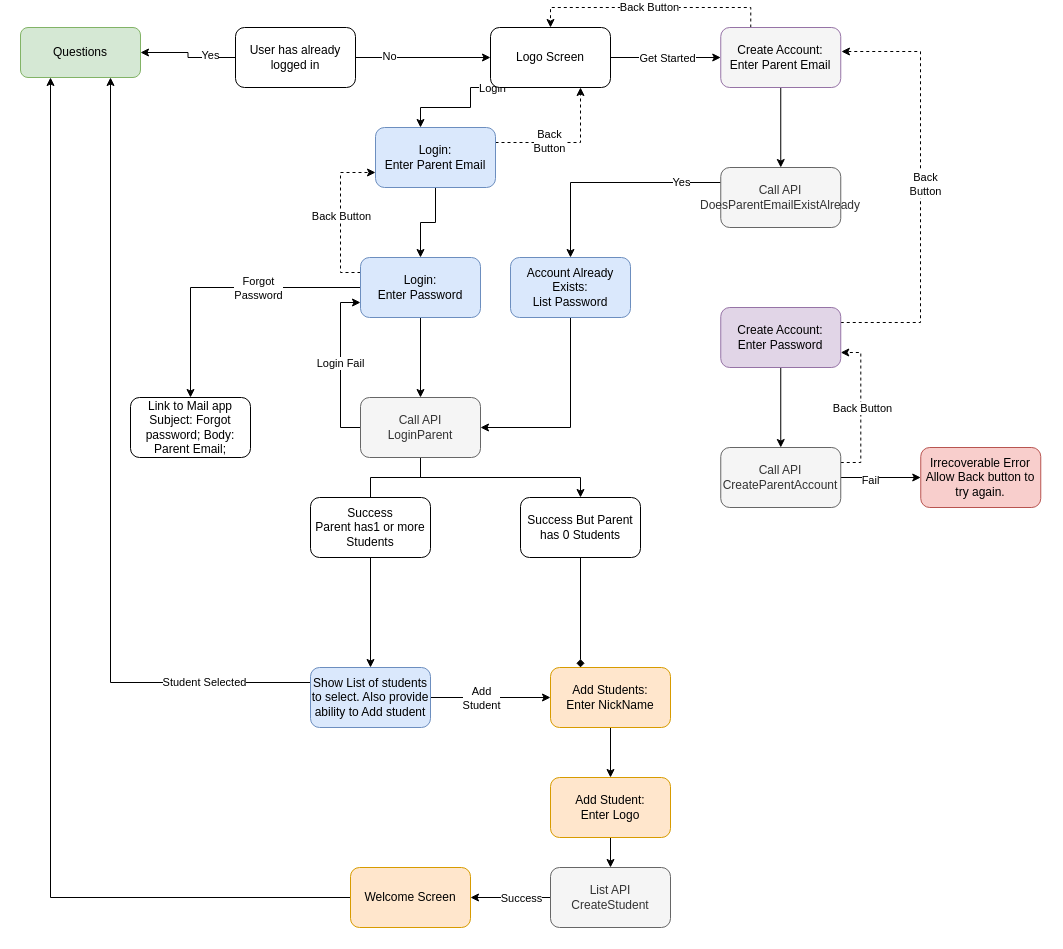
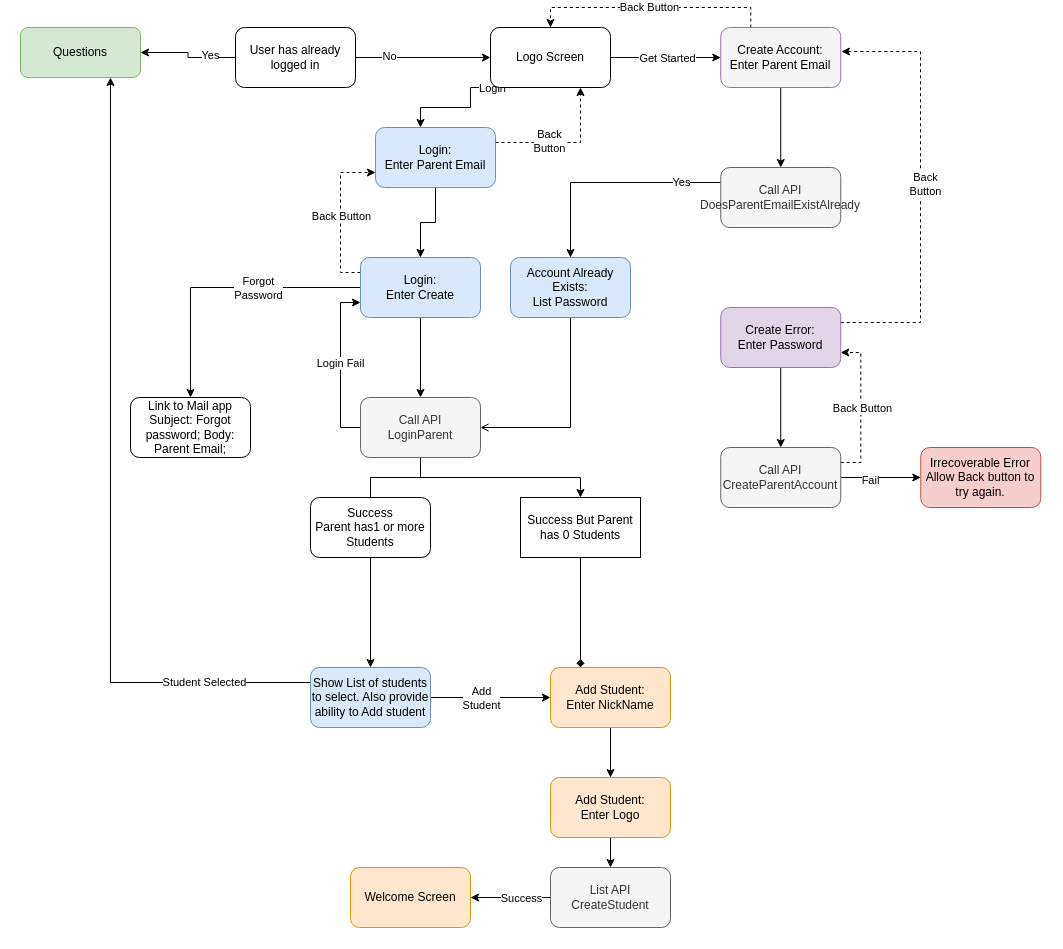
node "Login: Enter Password": label "Login: Enter Password" -> "Login: Enter Create"
node "Create Account: Enter Password": label "Create Account: Enter Password" -> "Create Error: Enter Password"
edge "Account Already Exists: List Password" -> "Call API LoginParent": arrowhead classic -> open
node "Success But Parent has 0 Students": shape rounded rectangle -> rectangle
edge "Welcome Screen" -> "Questions": removed
node "Add Students: Enter NickName": label "Add Students: Enter NickName" -> "Add Student: Enter NickName"
